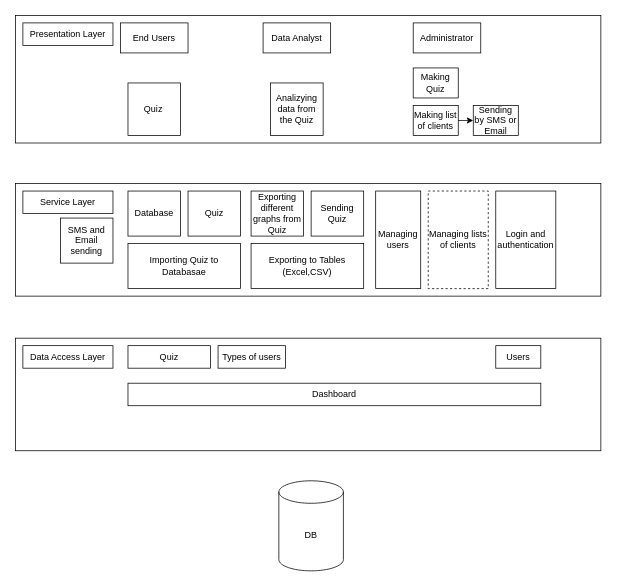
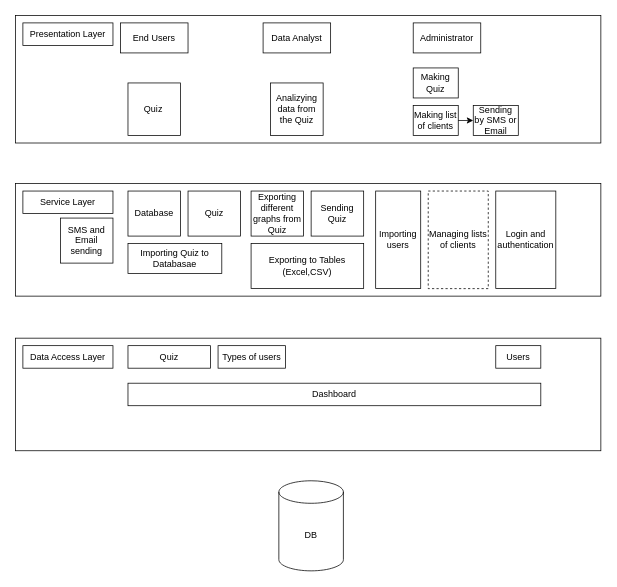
node "Managing users": label "Managing users" -> "Importing users"
node "Importing Quiz to Databasae": size 113x45 -> 94x30
